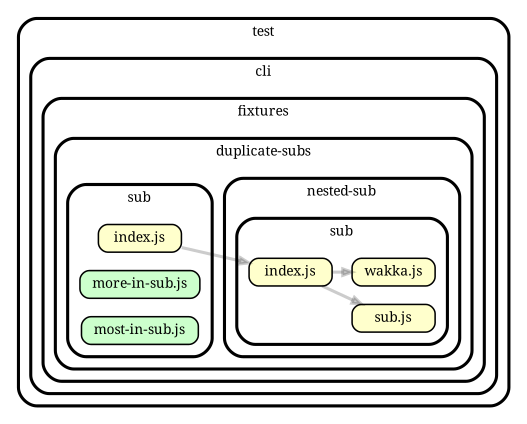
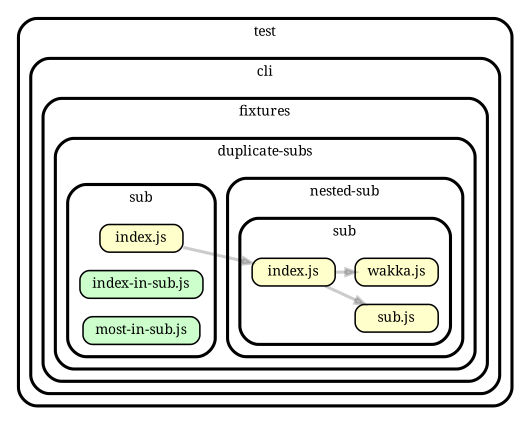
node "more-in-sub.js": label "more-in-sub.js" -> "index-in-sub.js"
